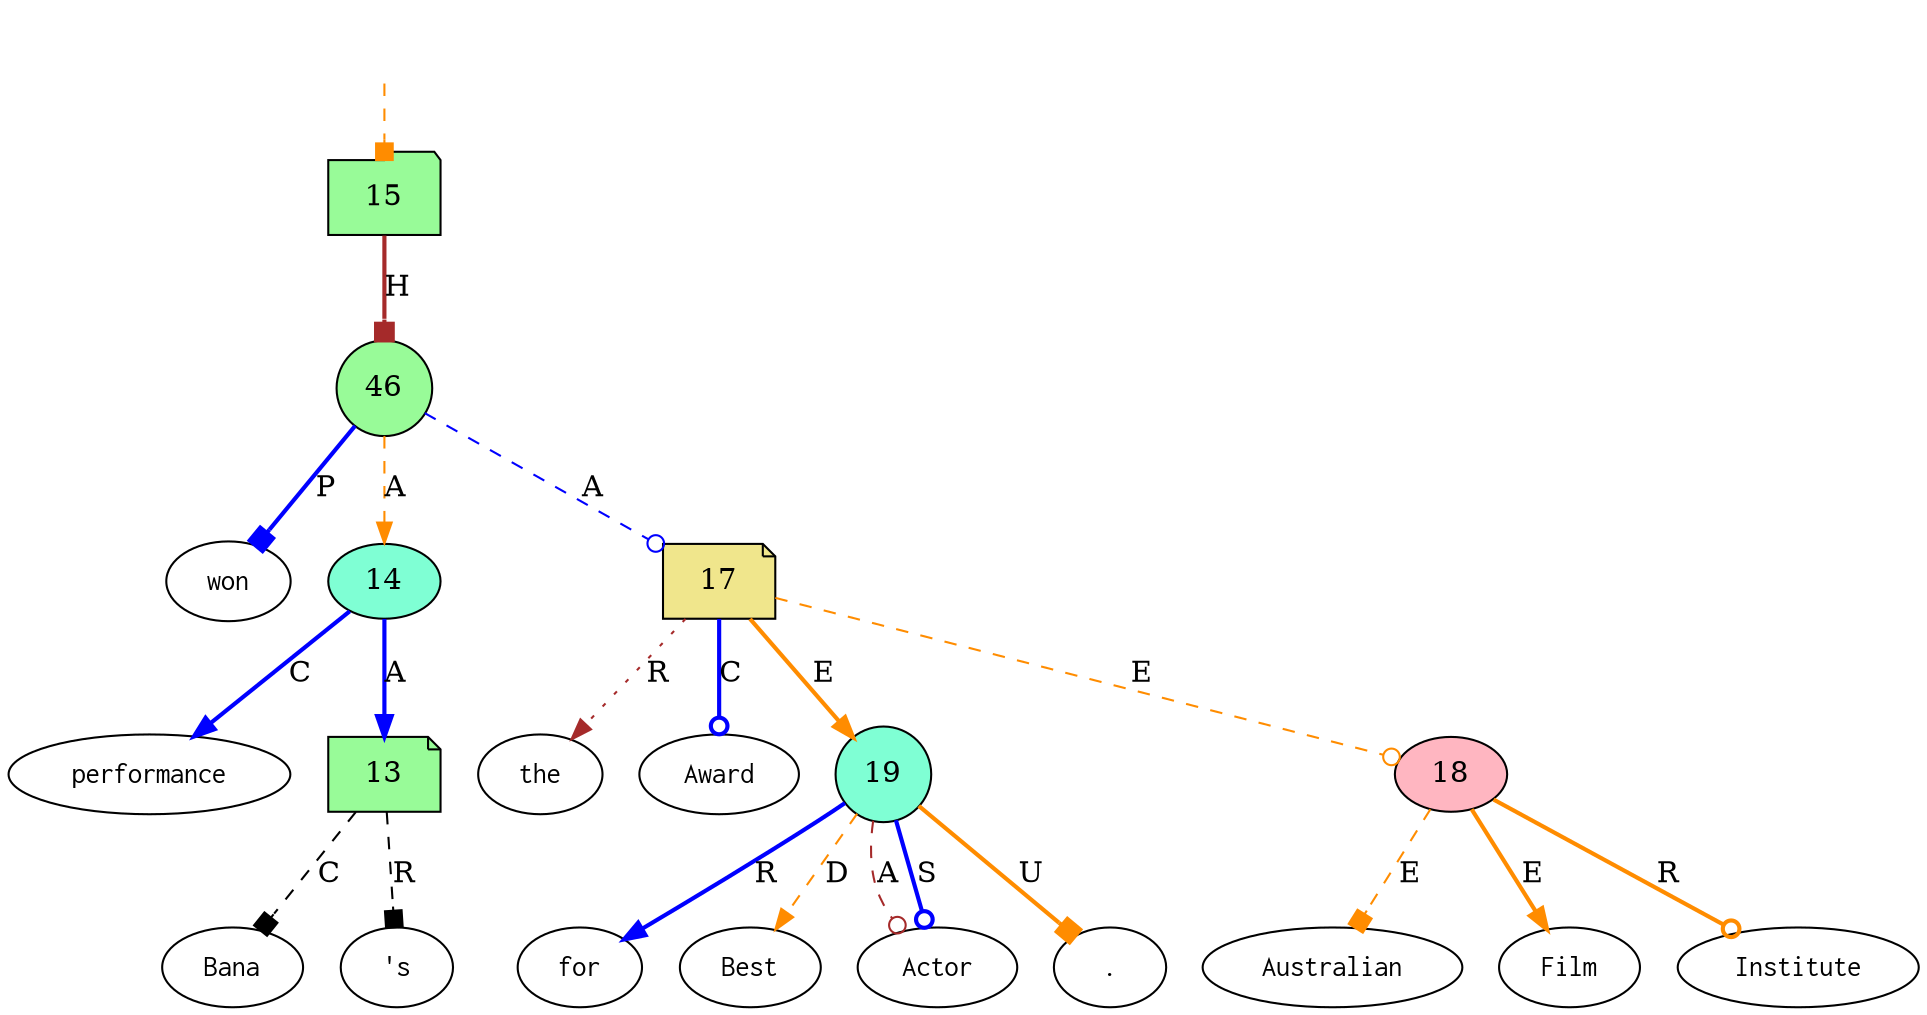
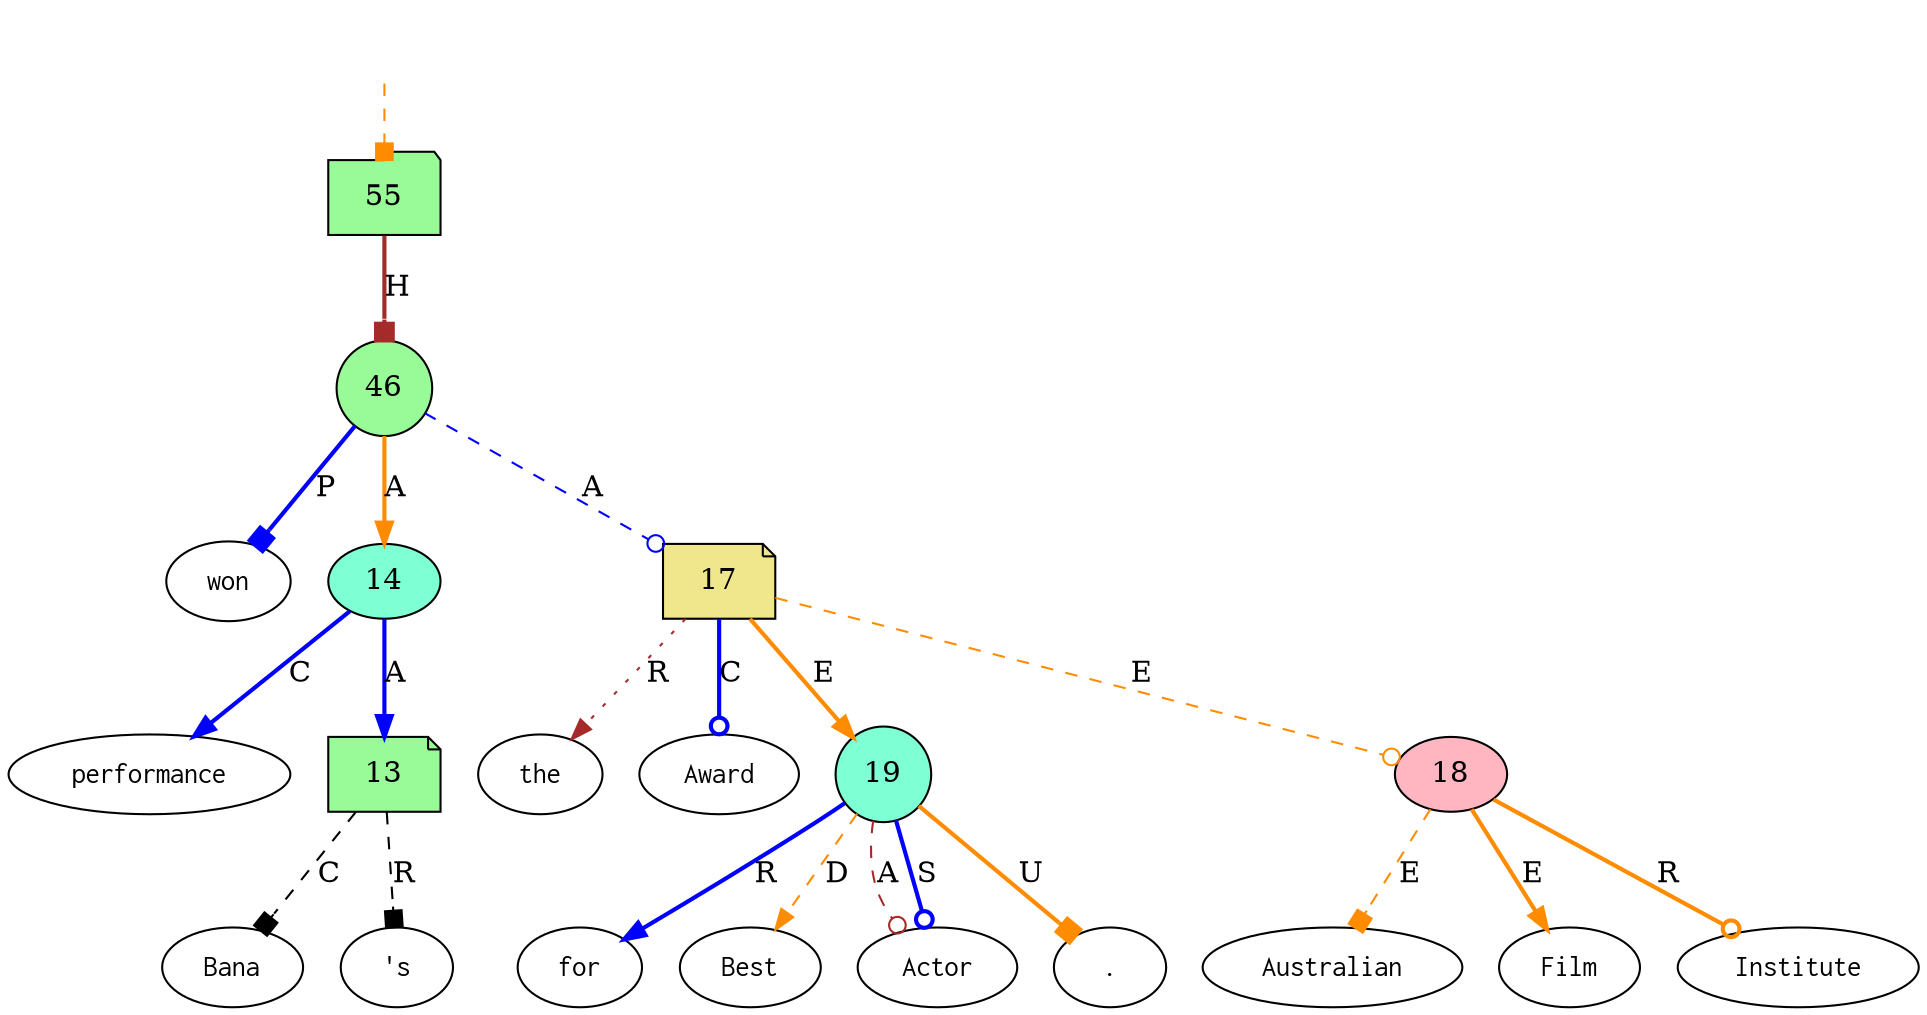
node "15": label "15" -> "55"
edge "46" -> "14": style dashed -> bold
